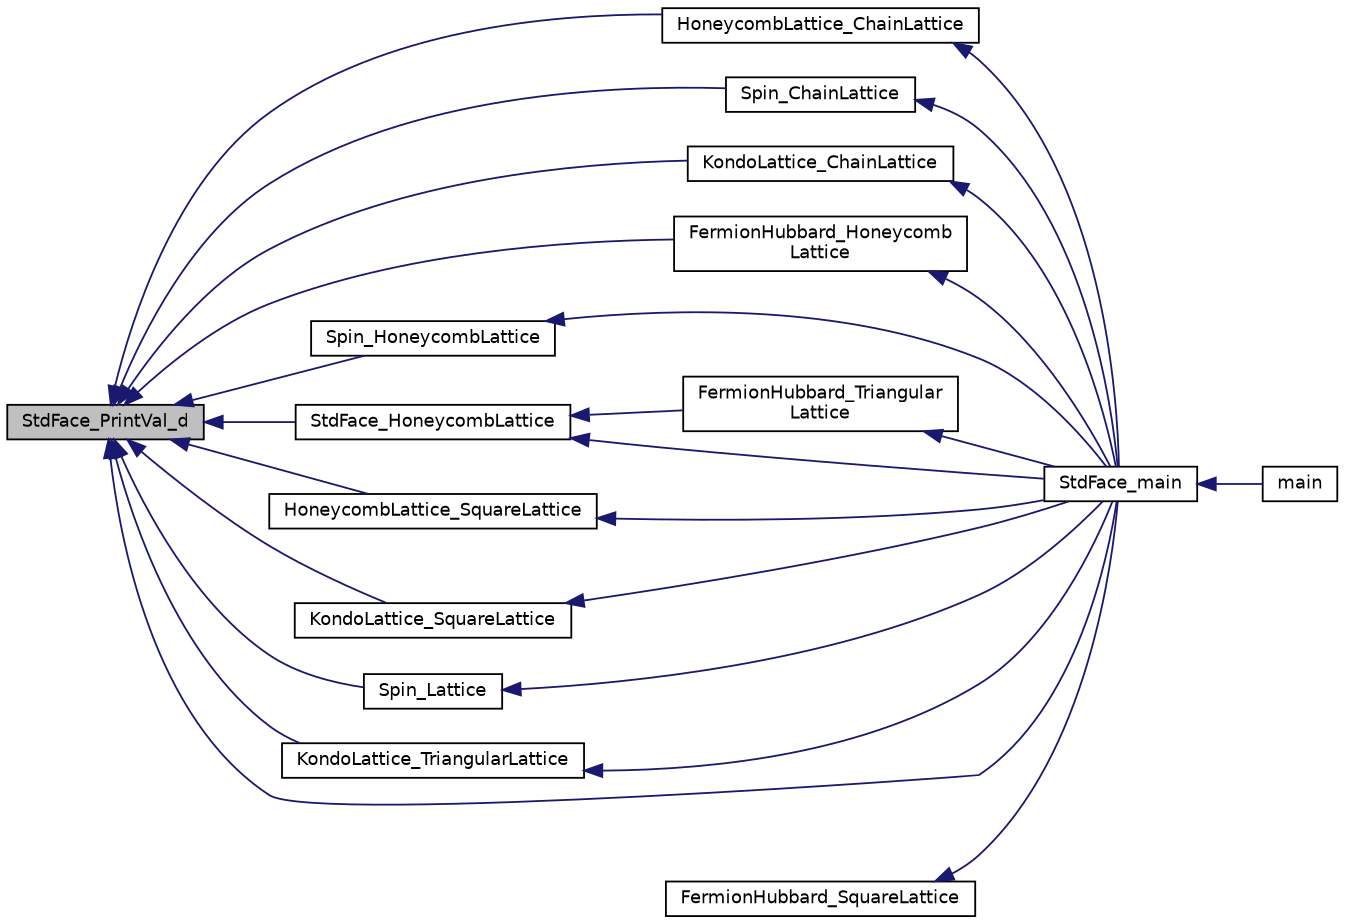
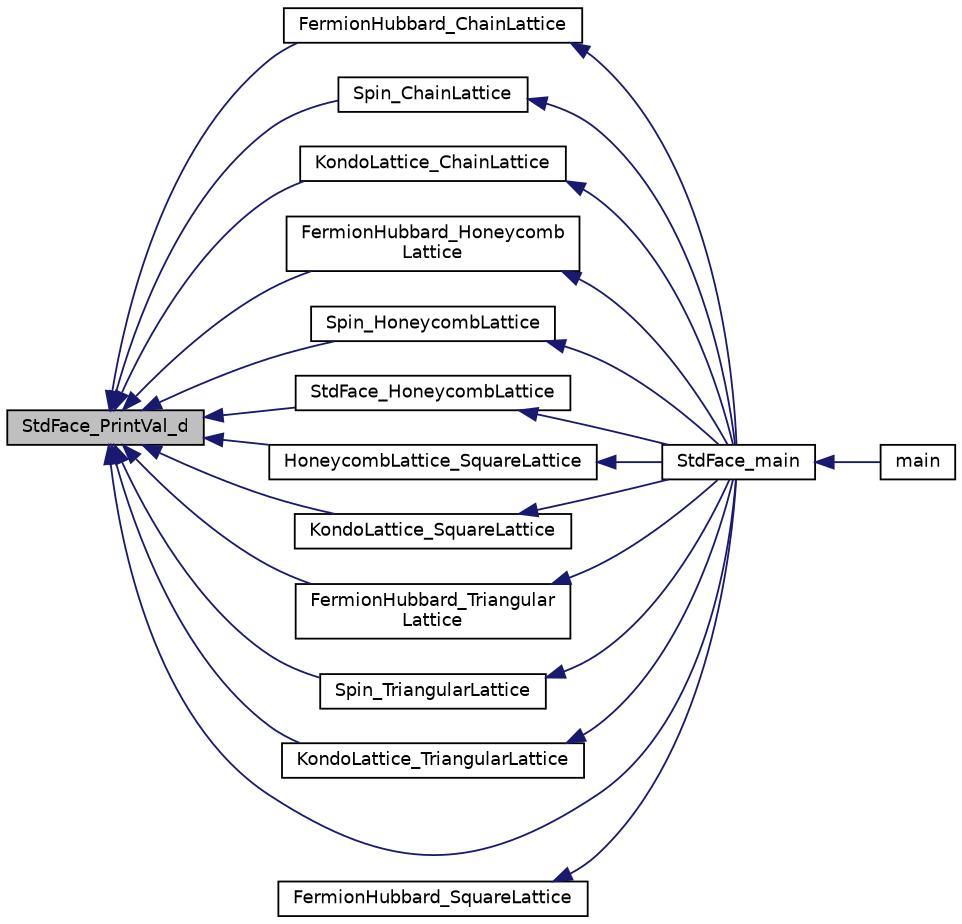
node "HoneycombLattice_ChainLattice": label "HoneycombLattice_ChainLattice" -> "FermionHubbard_ChainLattice"
edge "FermionHubbard_Triangular Lattice" -> "StdFace_HoneycombLattice": now "FermionHubbard_Triangular Lattice" -> "StdFace_PrintVal_d"
node "Spin_Lattice": label "Spin_Lattice" -> "Spin_TriangularLattice"
